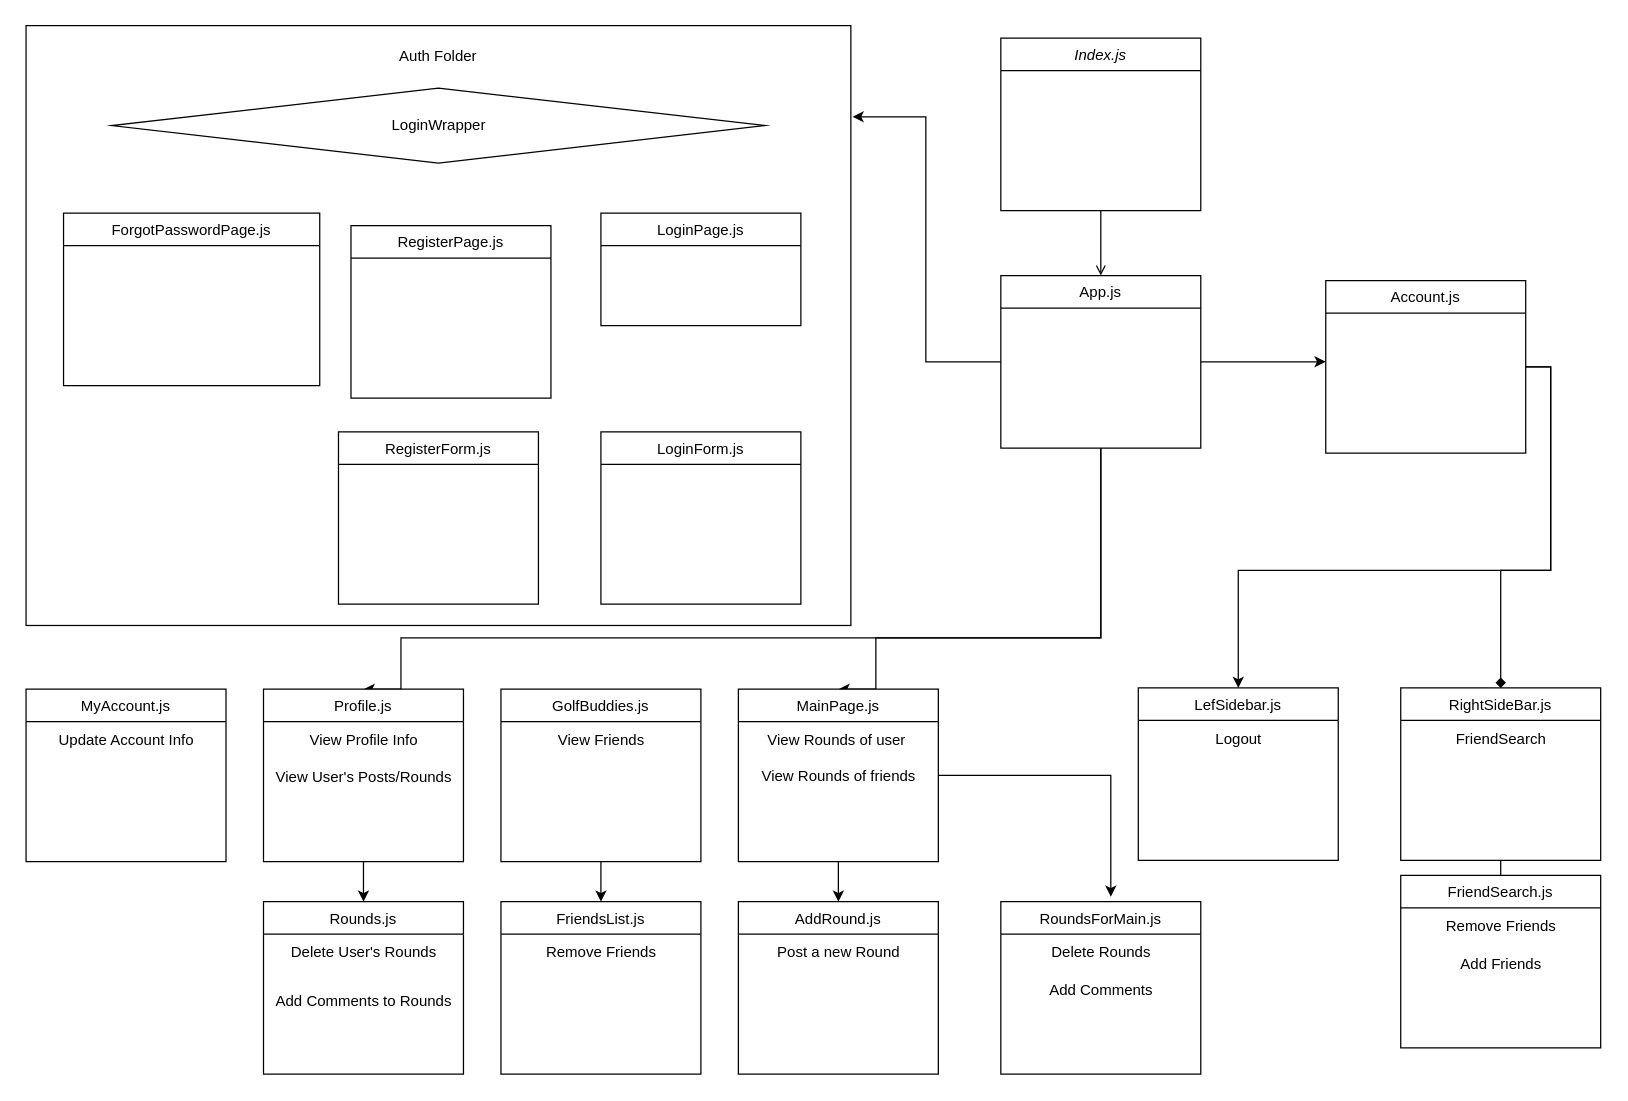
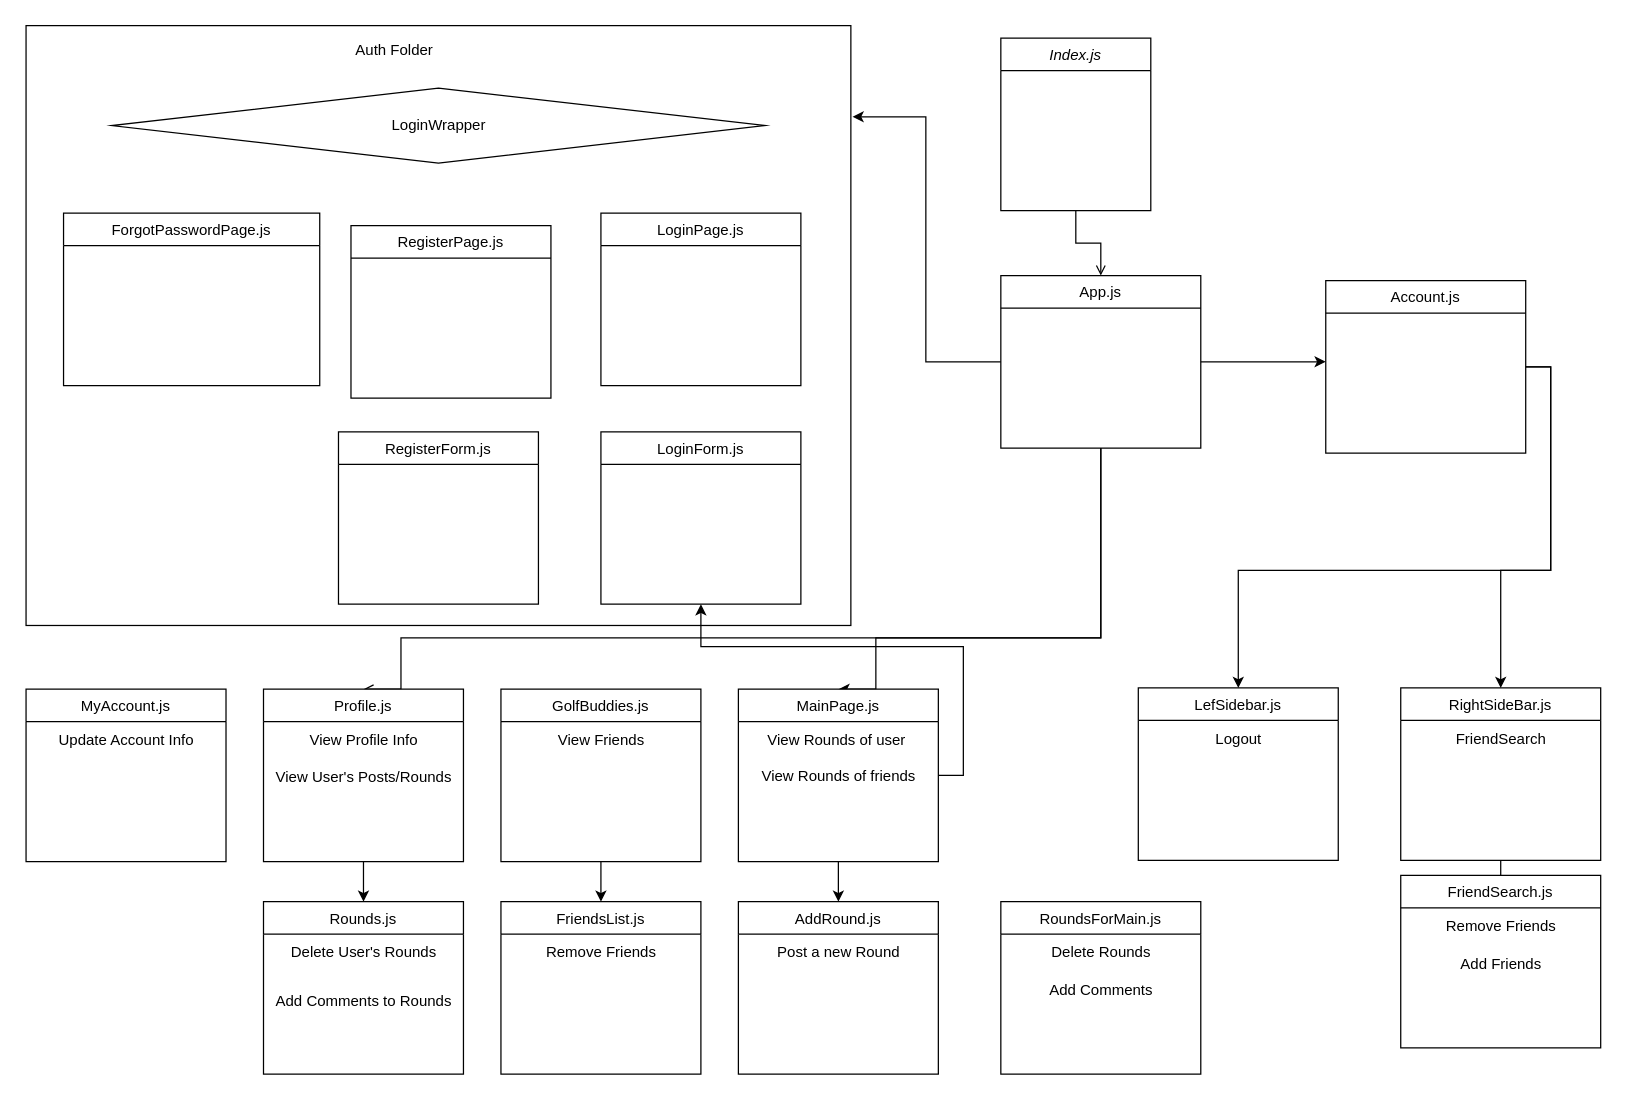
node "Auth Folder": moved (438, 57) -> (394, 51)
node "Index.js": size 200x173 -> 150x173
node "LoginPage.js": size 200x113 -> 200x173
edge "Account.js" -> "RightSideBar.js": arrowhead diamond -> classic
edge "App.js" -> "Profile.js": arrowhead classic -> open
edge "MainPage.js" -> "RoundsForMain.js": now "MainPage.js" -> "LoginForm.js"
